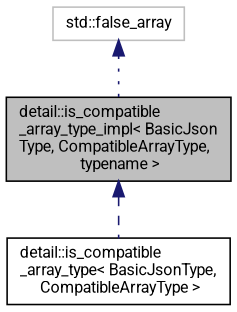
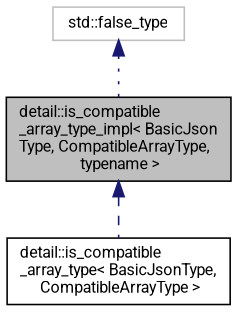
node "std::false_array": label "std::false_array" -> "std::false_type"
